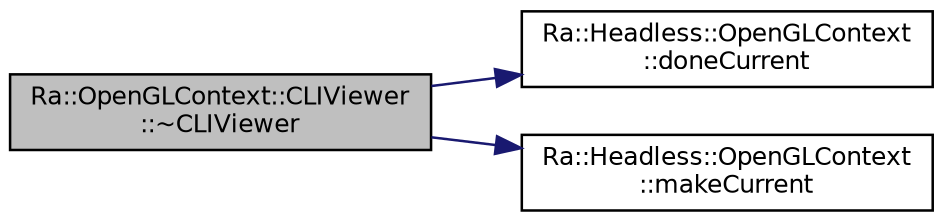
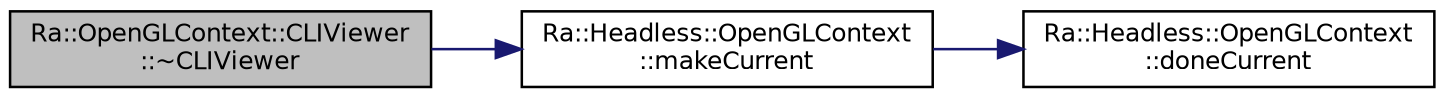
edge "Ra::OpenGLContext::CLIViewer ::~CLIViewer" -> "Ra::Headless::OpenGLContext ::doneCurrent": now "Ra::Headless::OpenGLContext ::makeCurrent" -> "Ra::Headless::OpenGLContext ::doneCurrent"
